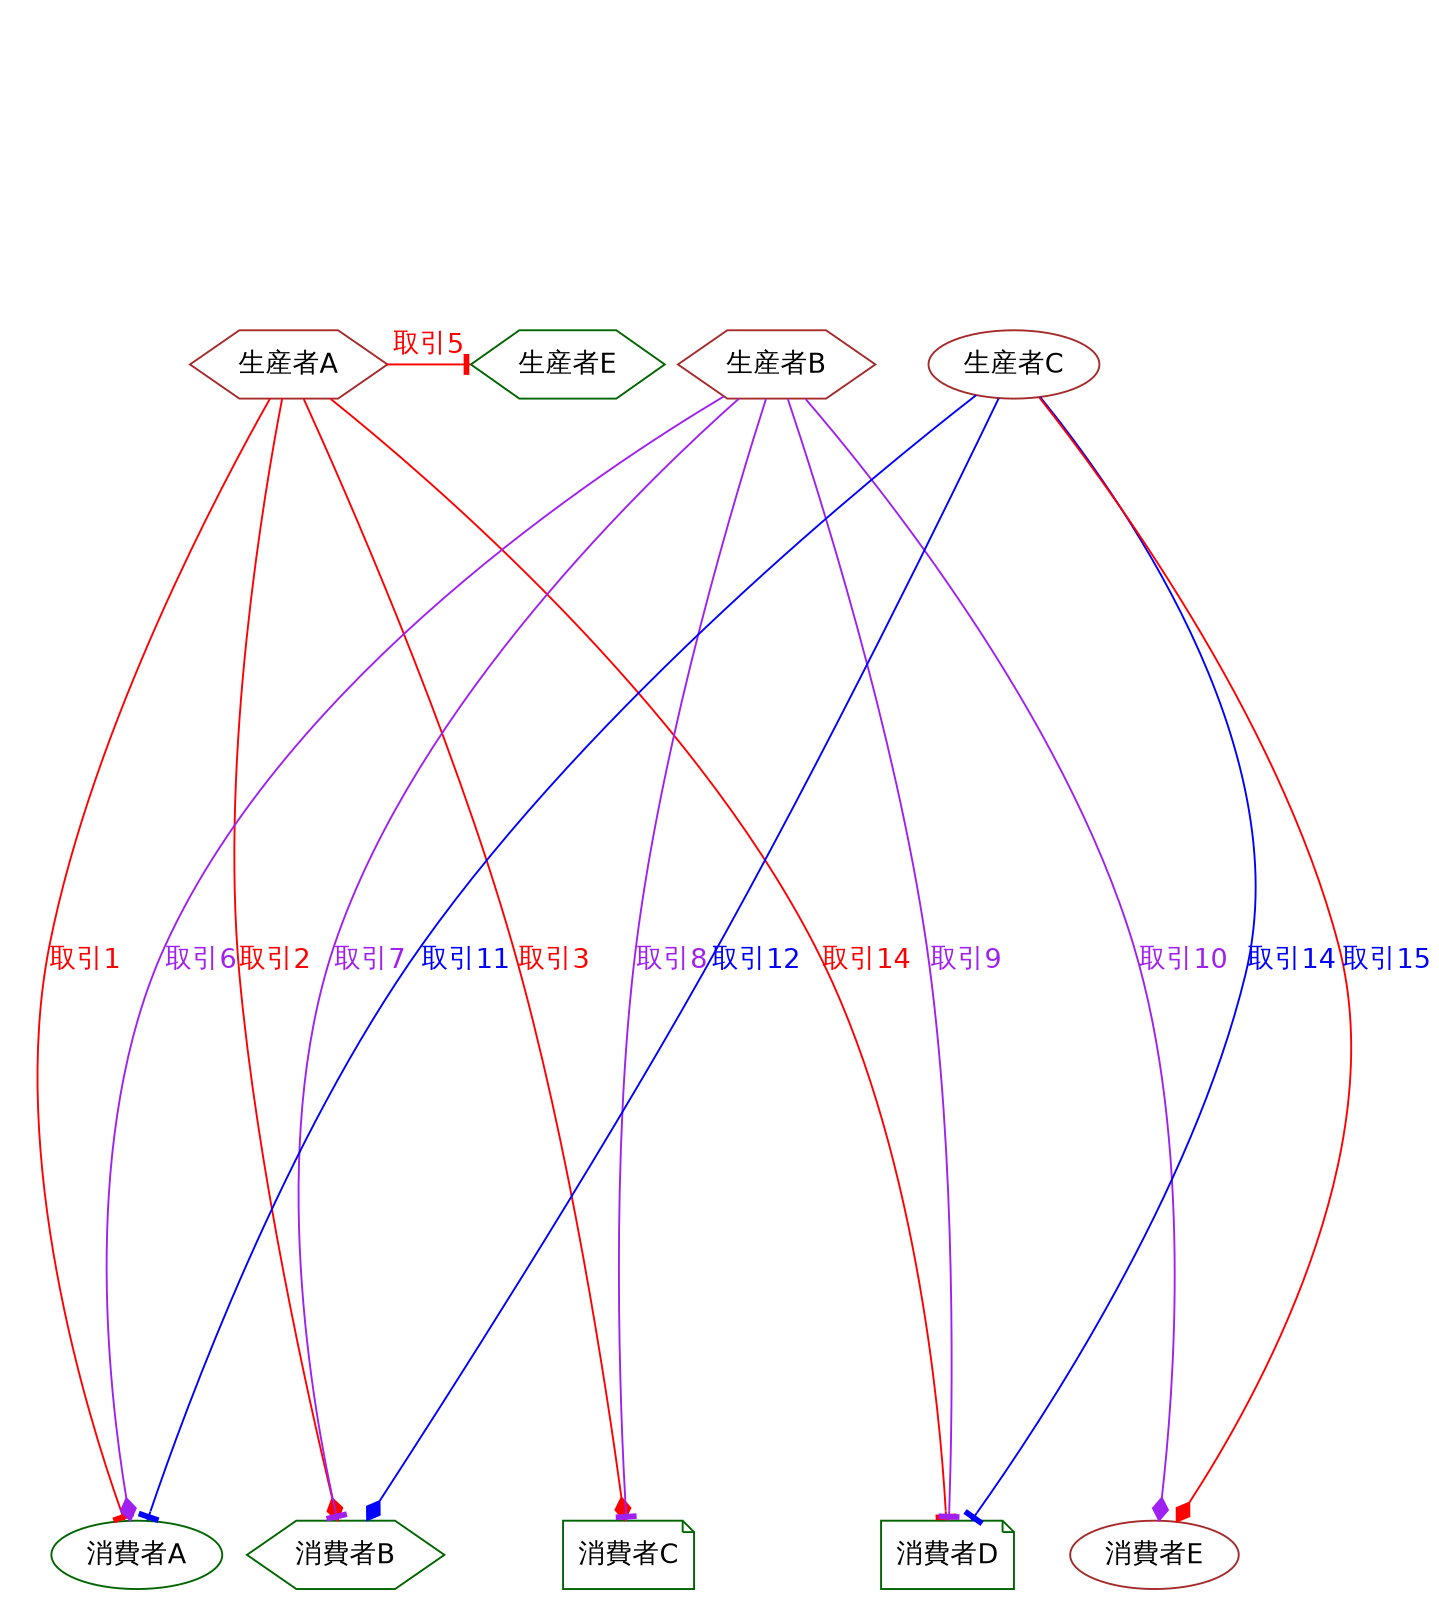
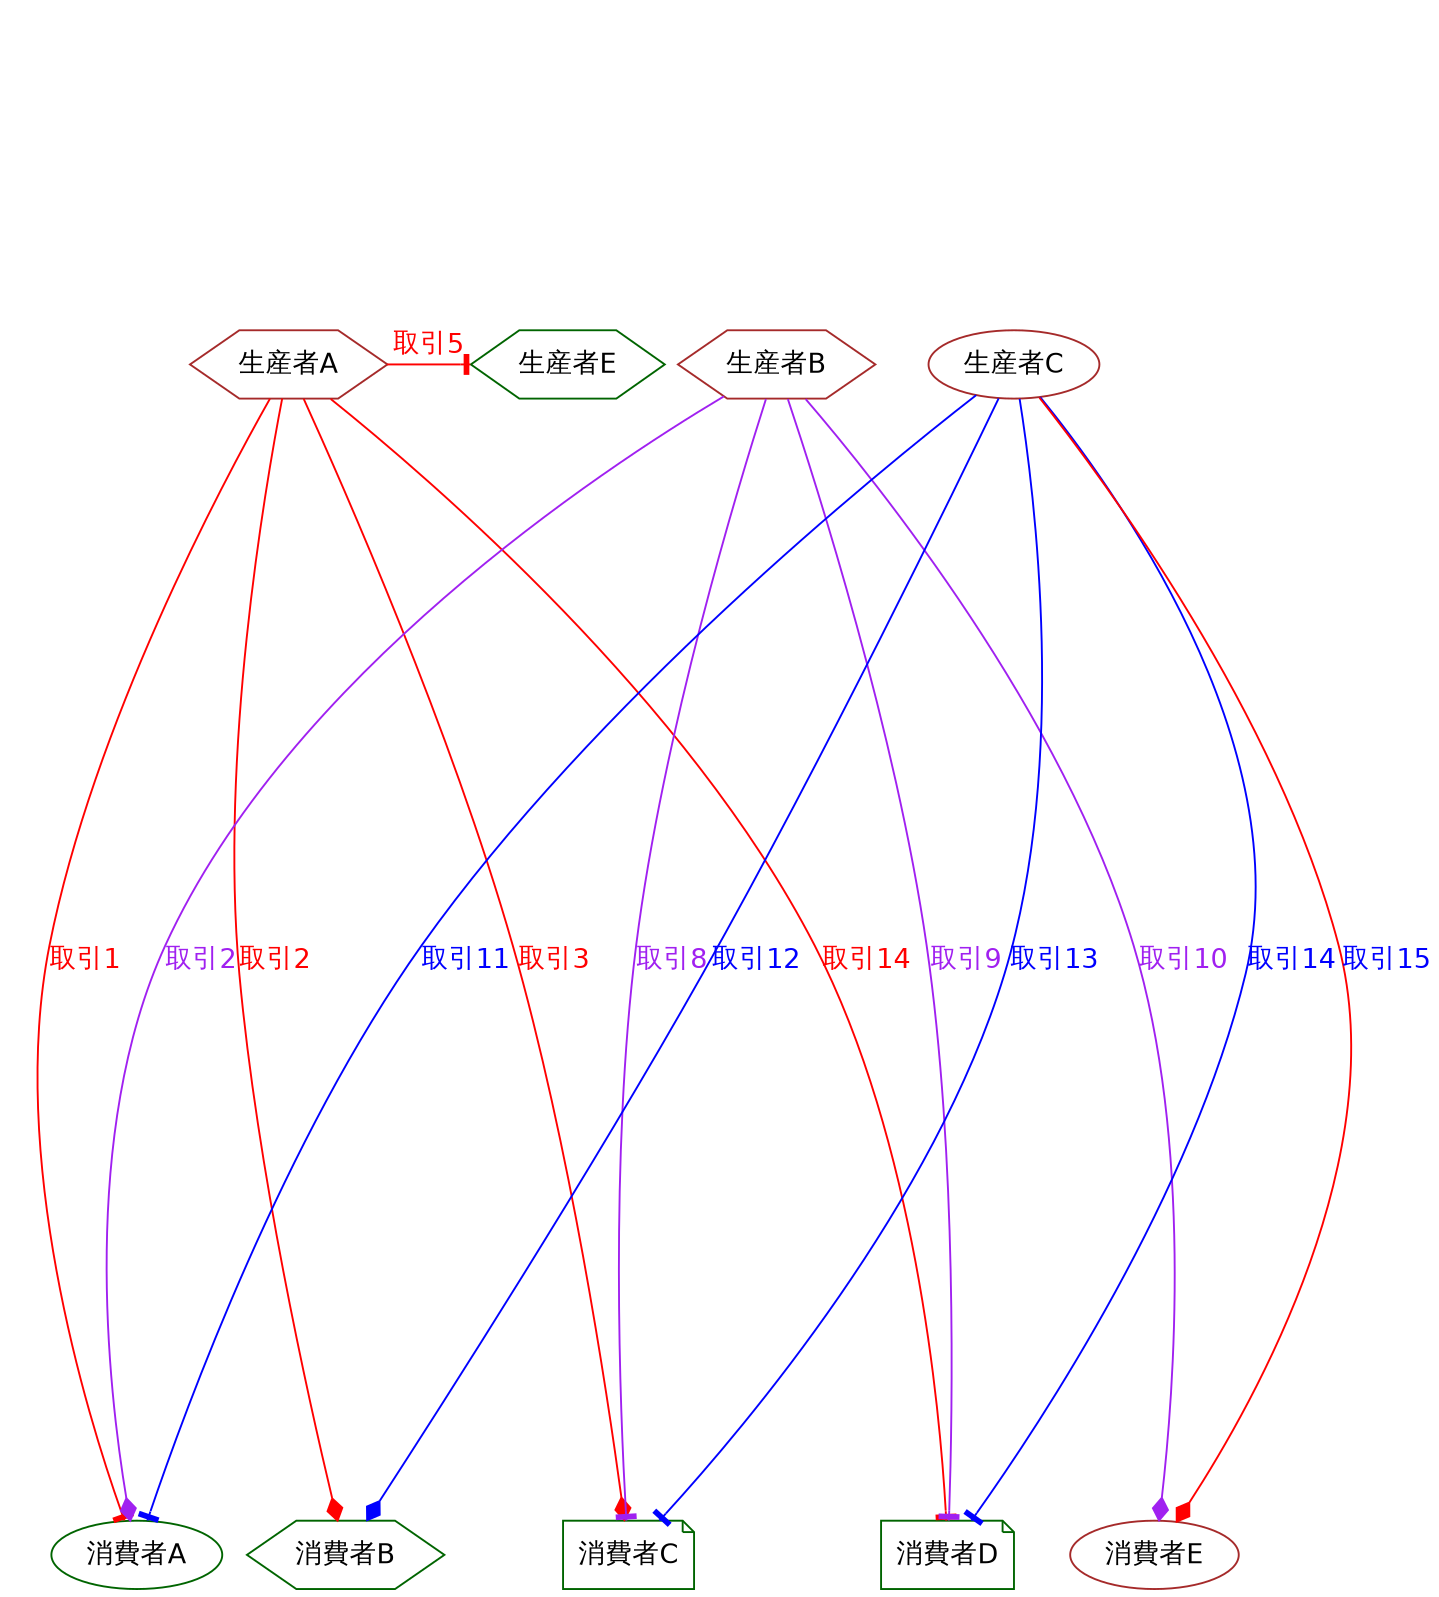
edge "生産者B" -> "消費者B": removed, label "取引7"
edge "生産者B" -> "消費者A": label "取引6" -> "取引2"
edge "生産者C" -> "消費者C": added, label "取引13"
